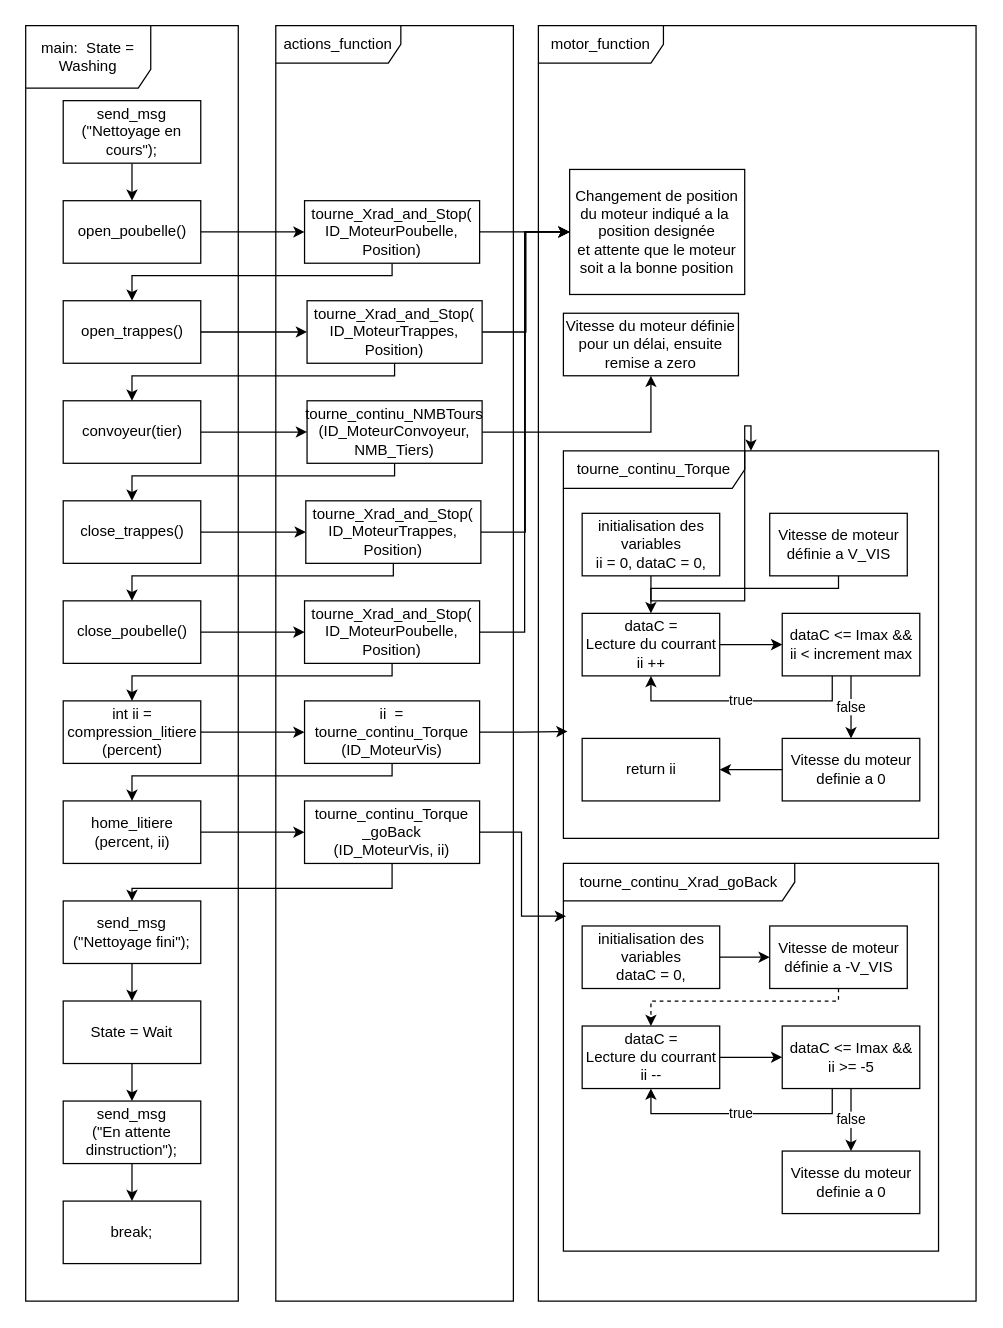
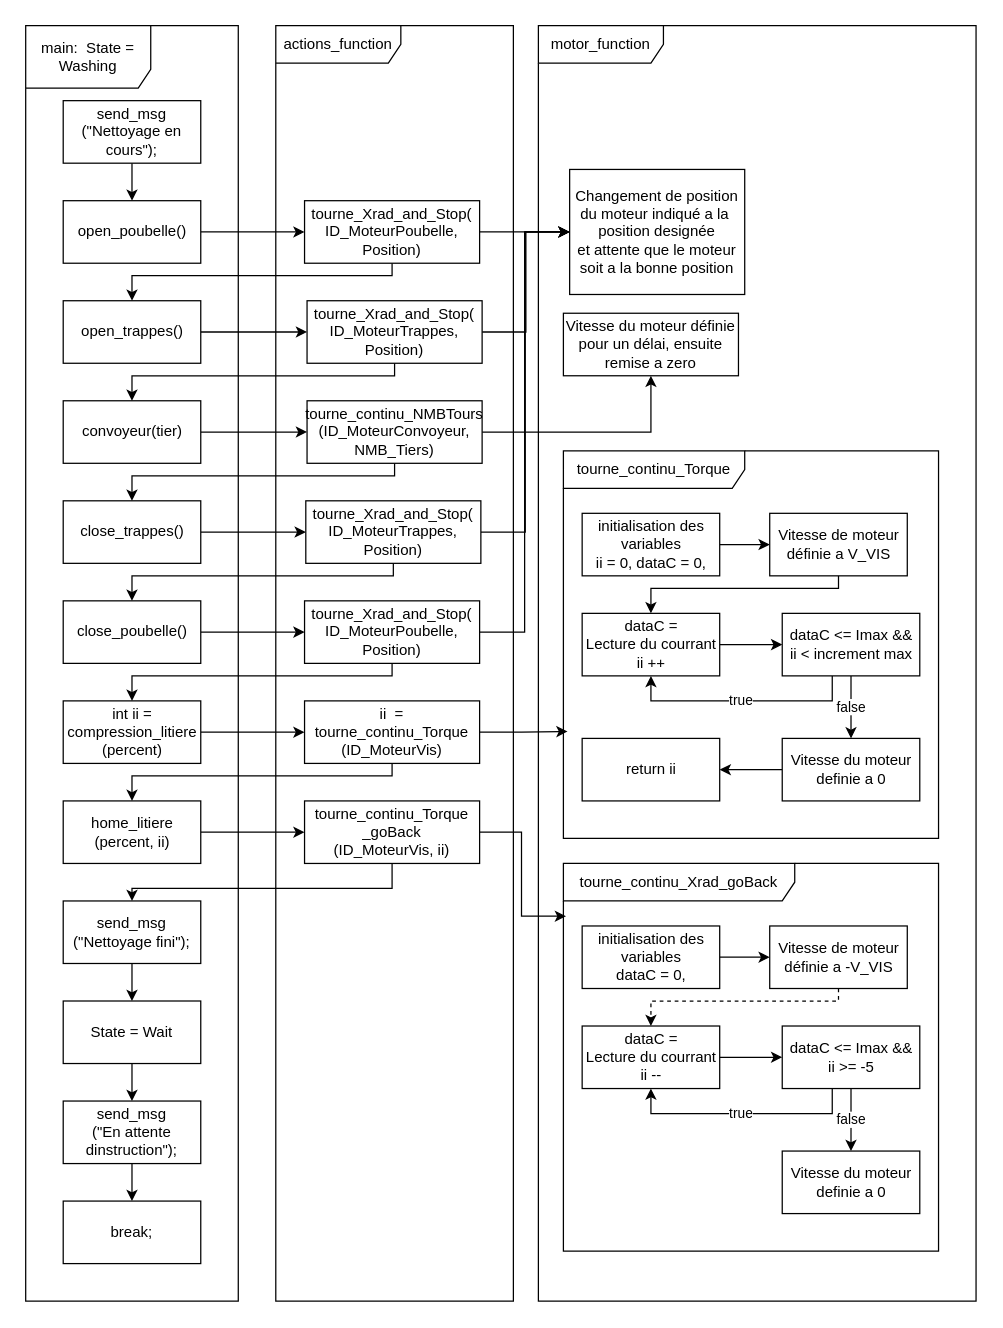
edge "initialisation des variables ii = 0, dataC = 0," -> "tourne_continu_Torque": now "initialisation des variables ii = 0, dataC = 0," -> "Vitesse de moteur définie a V_VIS"
